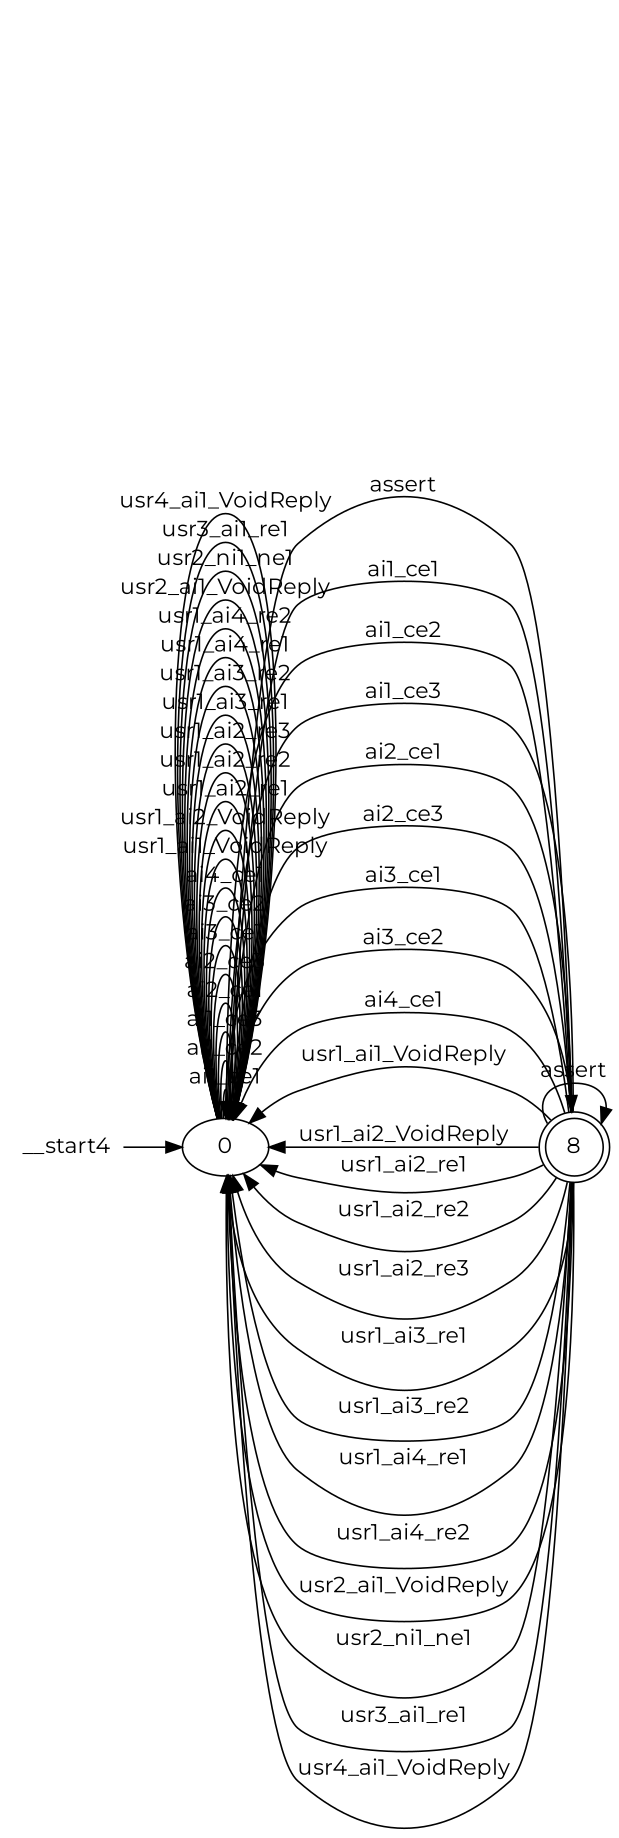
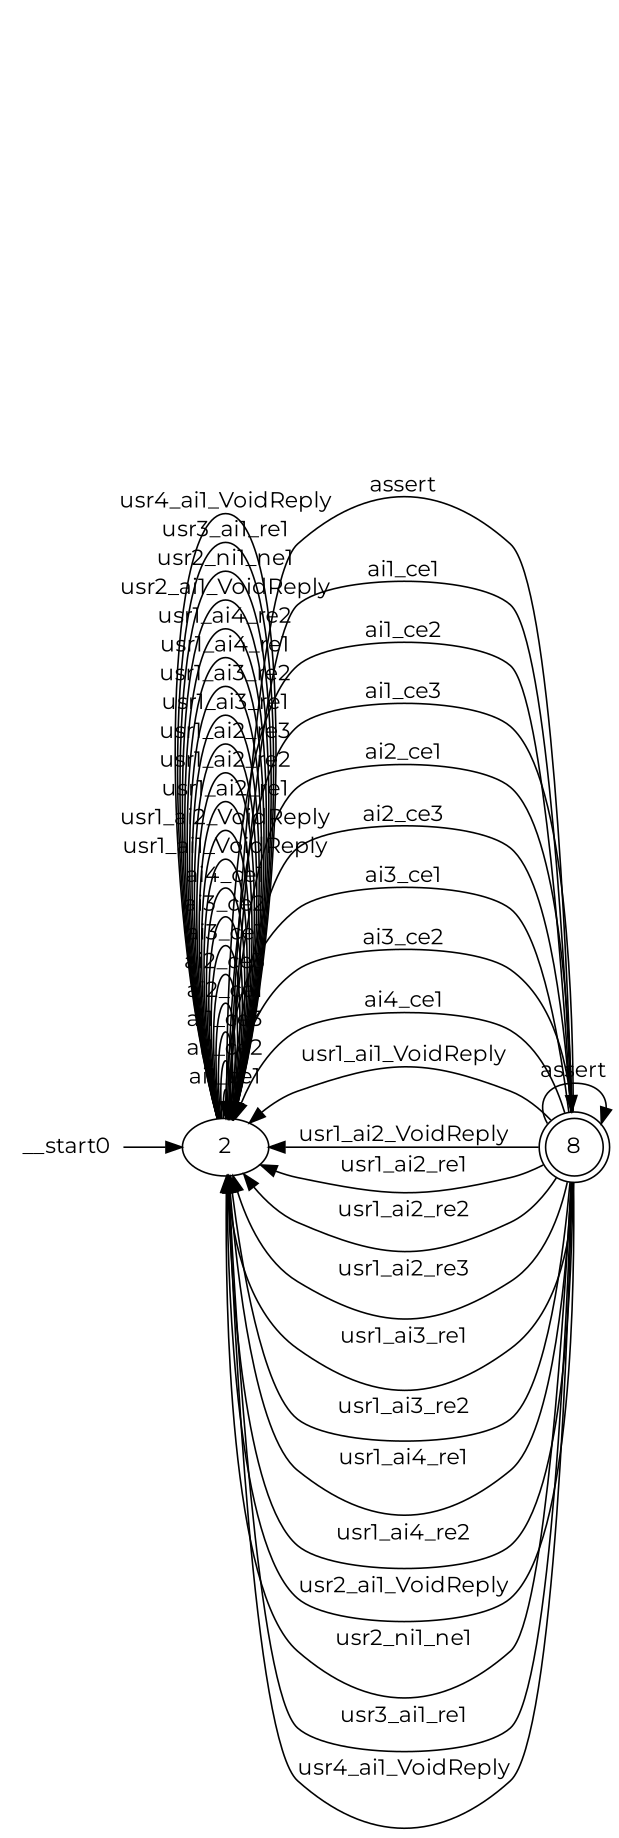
node "__start4": label "__start4" -> "__start0"
node "0": label "0" -> "2"
